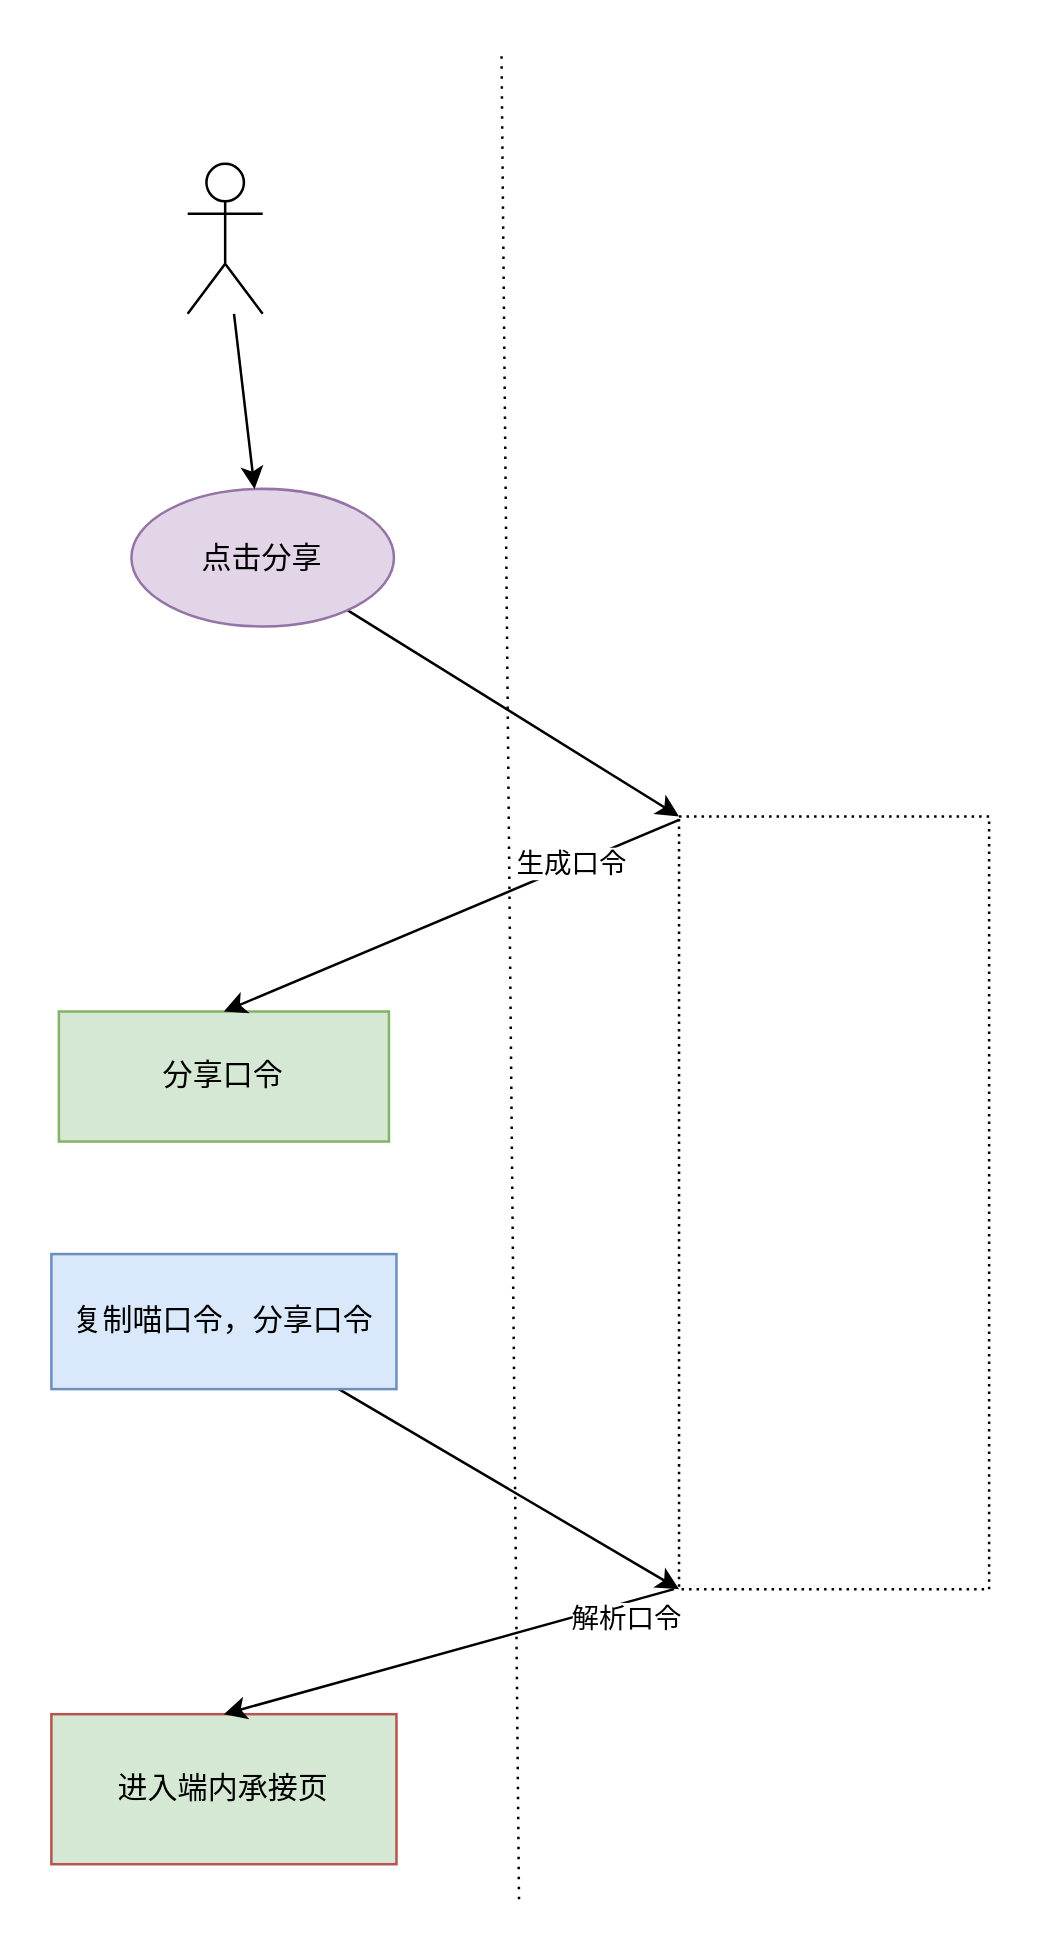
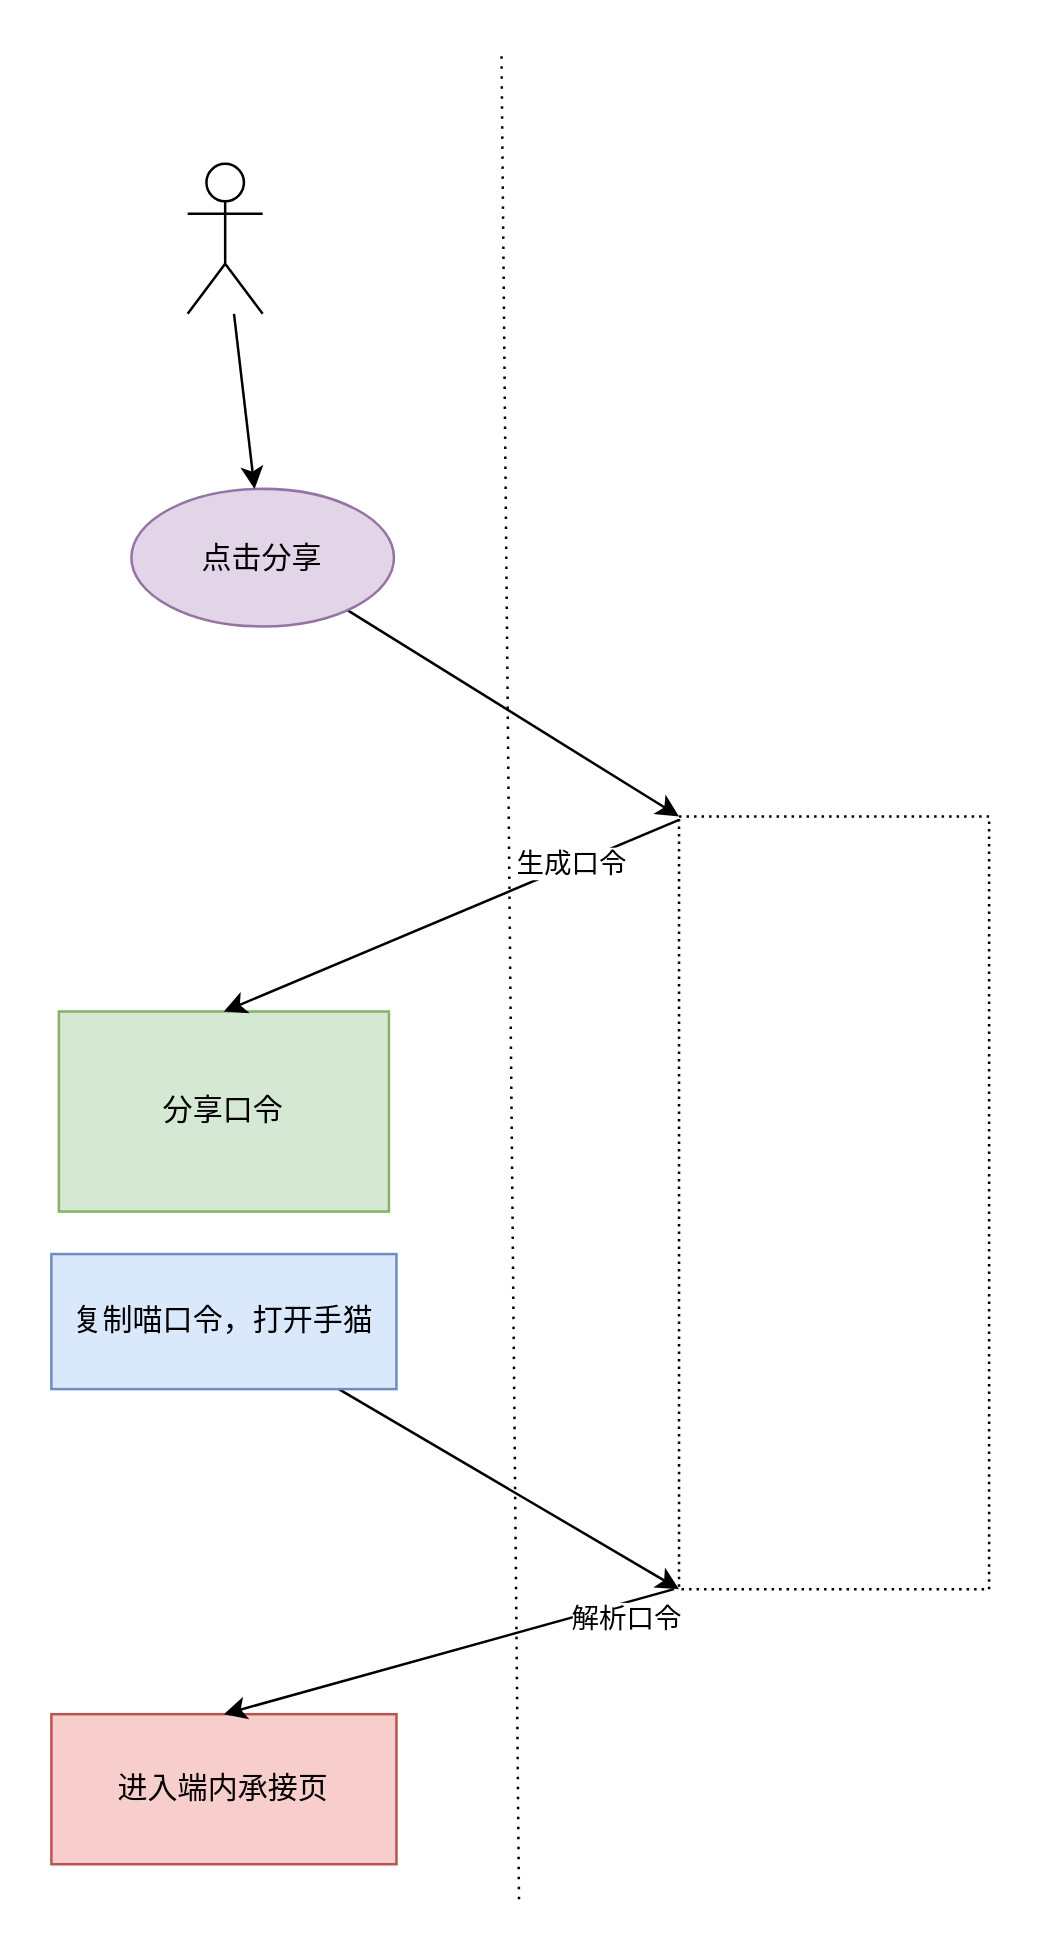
node "分享口令": size 330x130 -> 330x200
node "复制喵口令，分享口令": label "复制喵口令，分享口令" -> "复制喵口令，打开手猫"
node "进入端内承接页": fillcolor #d5e8d4 -> #f8cecc
